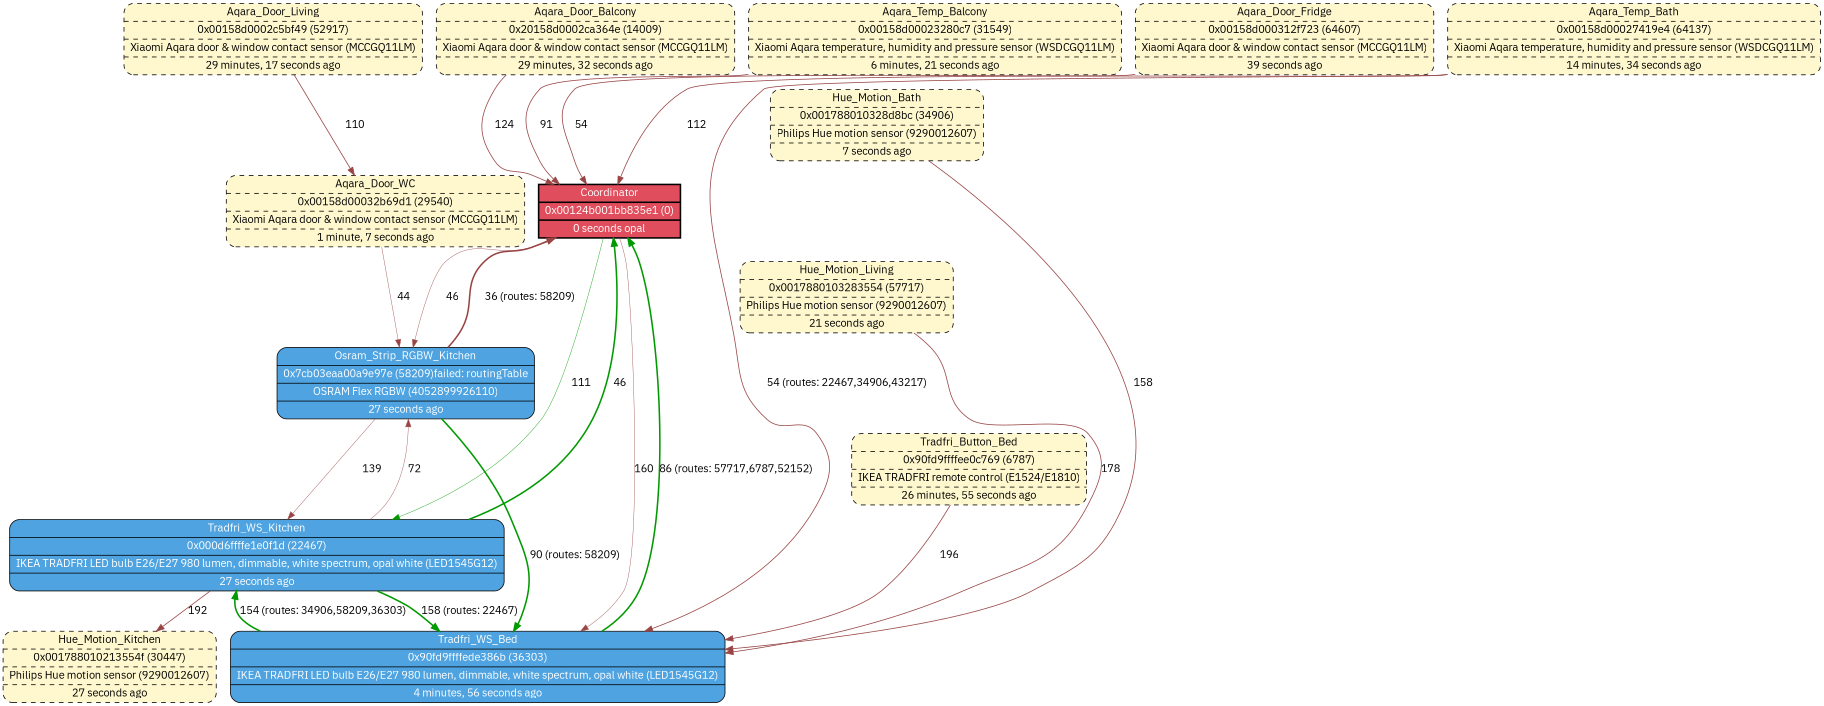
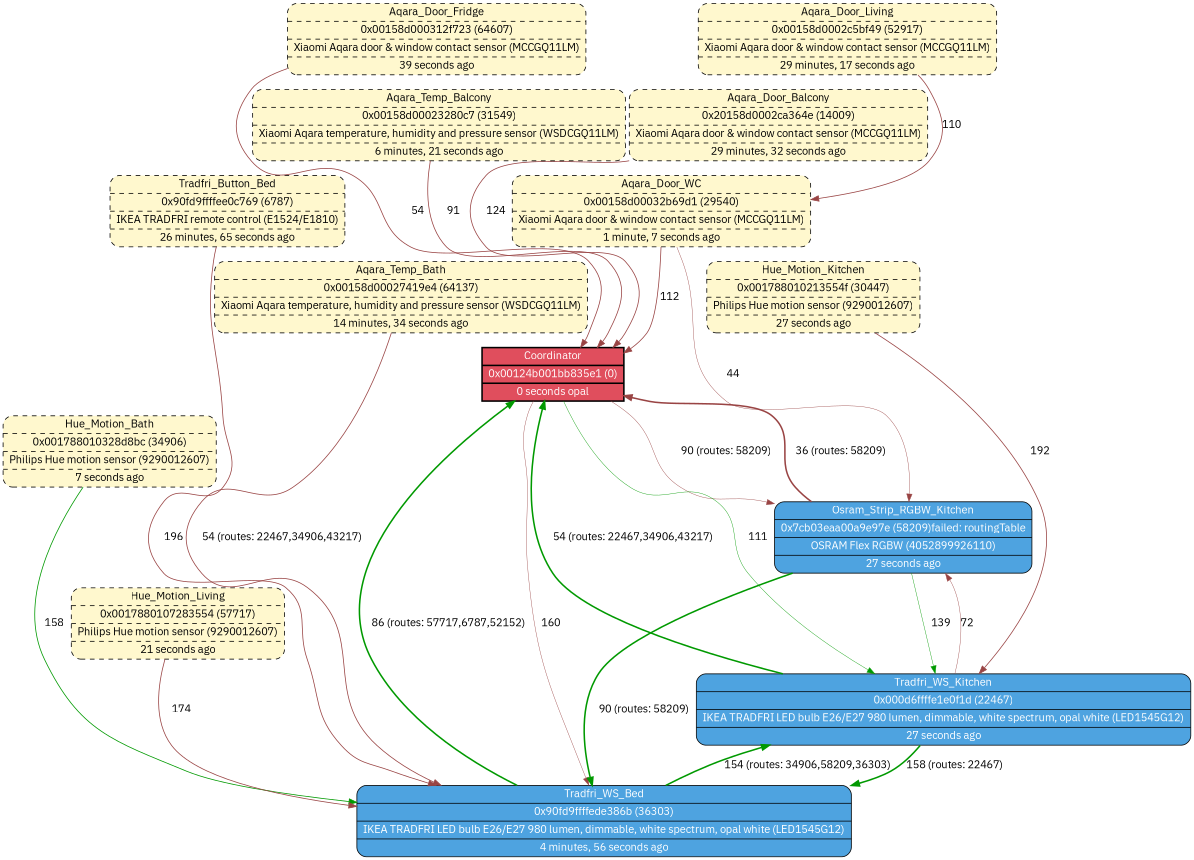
edge "Aqara_Temp_Bath" -> "Coordinator": now "Aqara_Door_WC" -> "Coordinator"
node "Hue_Motion_Living": text "0x0017880103283554 (57717)" -> "0x0017880107283554 (57717)"
edge "Coordinator" -> "Osram_Strip_RGBW_Kitchen": label "46" -> "90 (routes: 58209)"
edge "Tradfri_WS_Kitchen" -> "Coordinator": label "46" -> "54 (routes: 22467,34906,43217)"
edge "Osram_Strip_RGBW_Kitchen" -> "Tradfri_WS_Kitchen": color #994444 -> #009900
edge "Hue_Motion_Living" -> "Tradfri_WS_Bed": label "178" -> "174"
node "Tradfri_Button_Bed": text "26 minutes, 55 seconds ago" -> "26 minutes, 65 seconds ago"
edge "Hue_Motion_Bath" -> "Tradfri_WS_Bed": color #994444 -> #009900
edge "Tradfri_WS_Kitchen" -> "Hue_Motion_Kitchen": reversed
